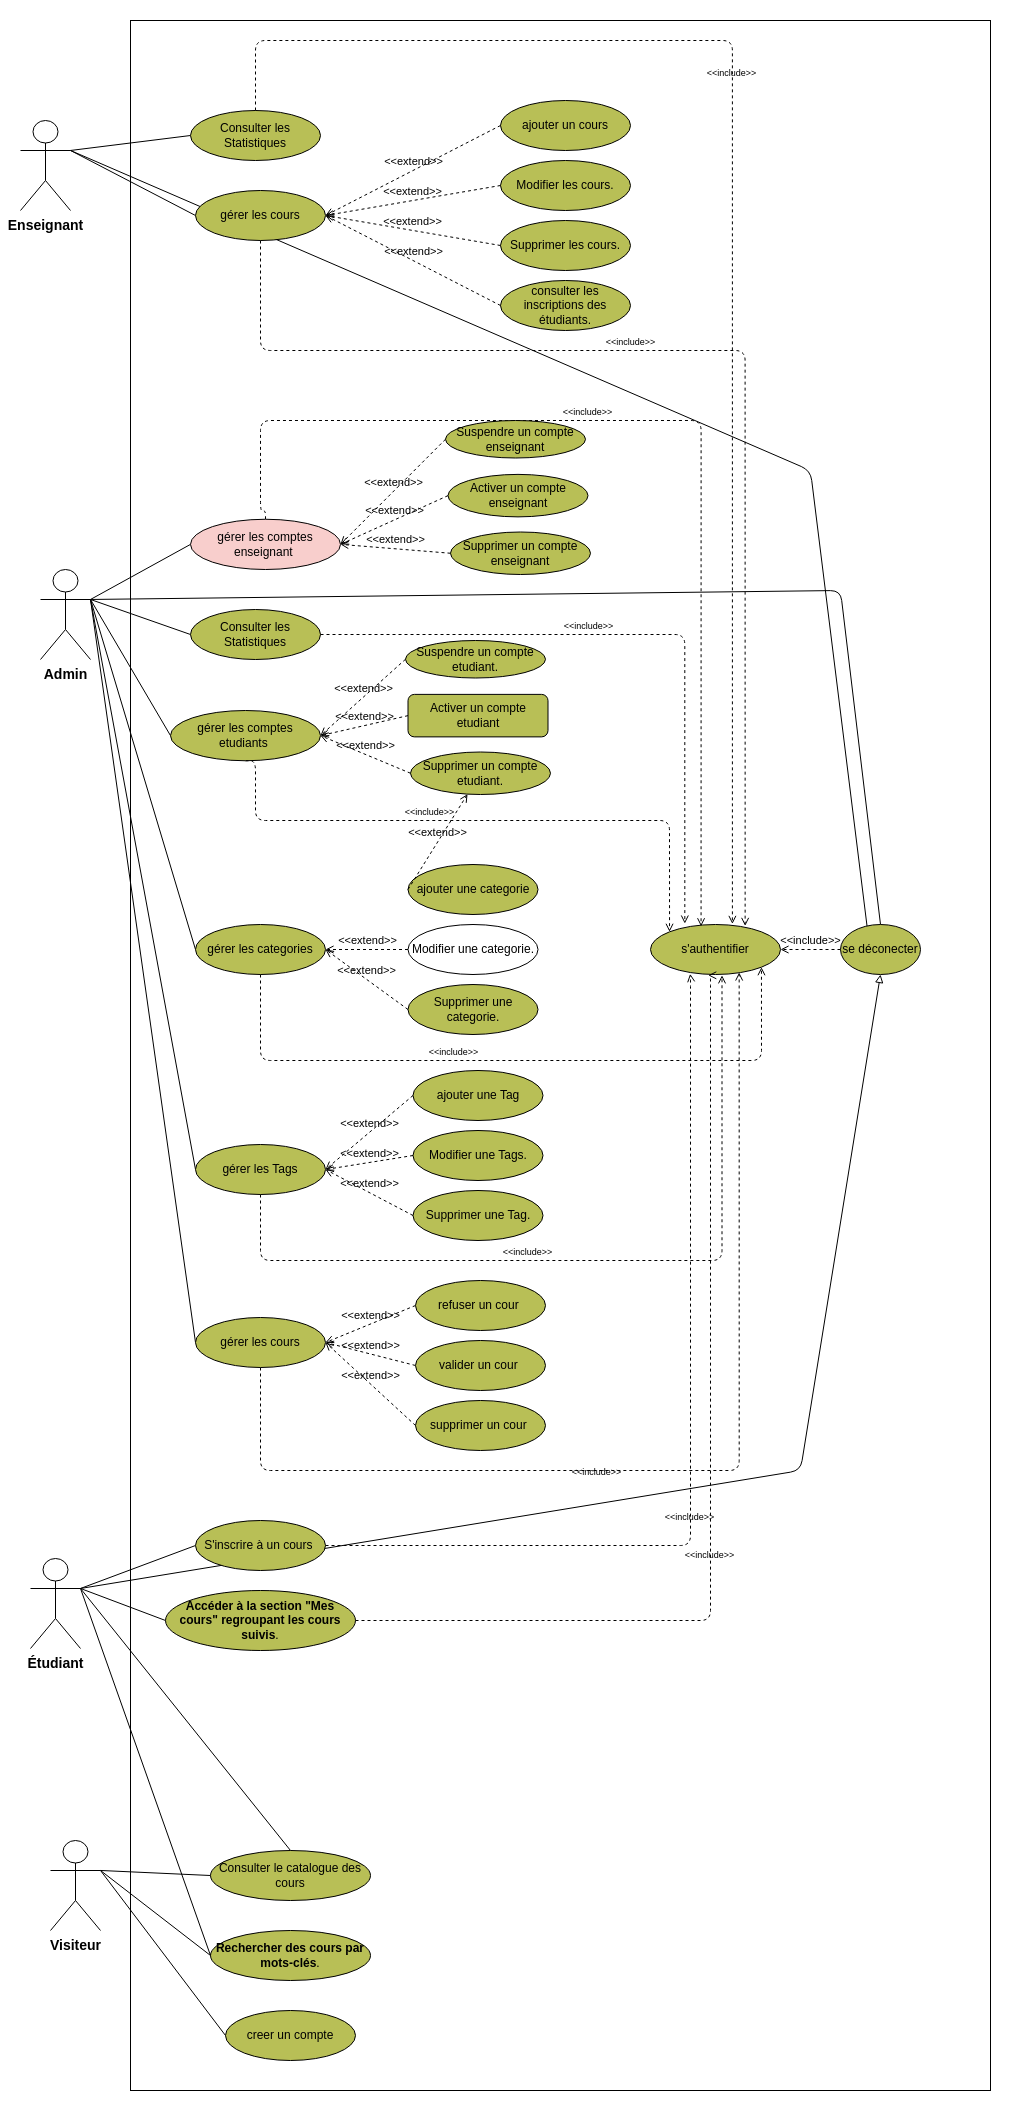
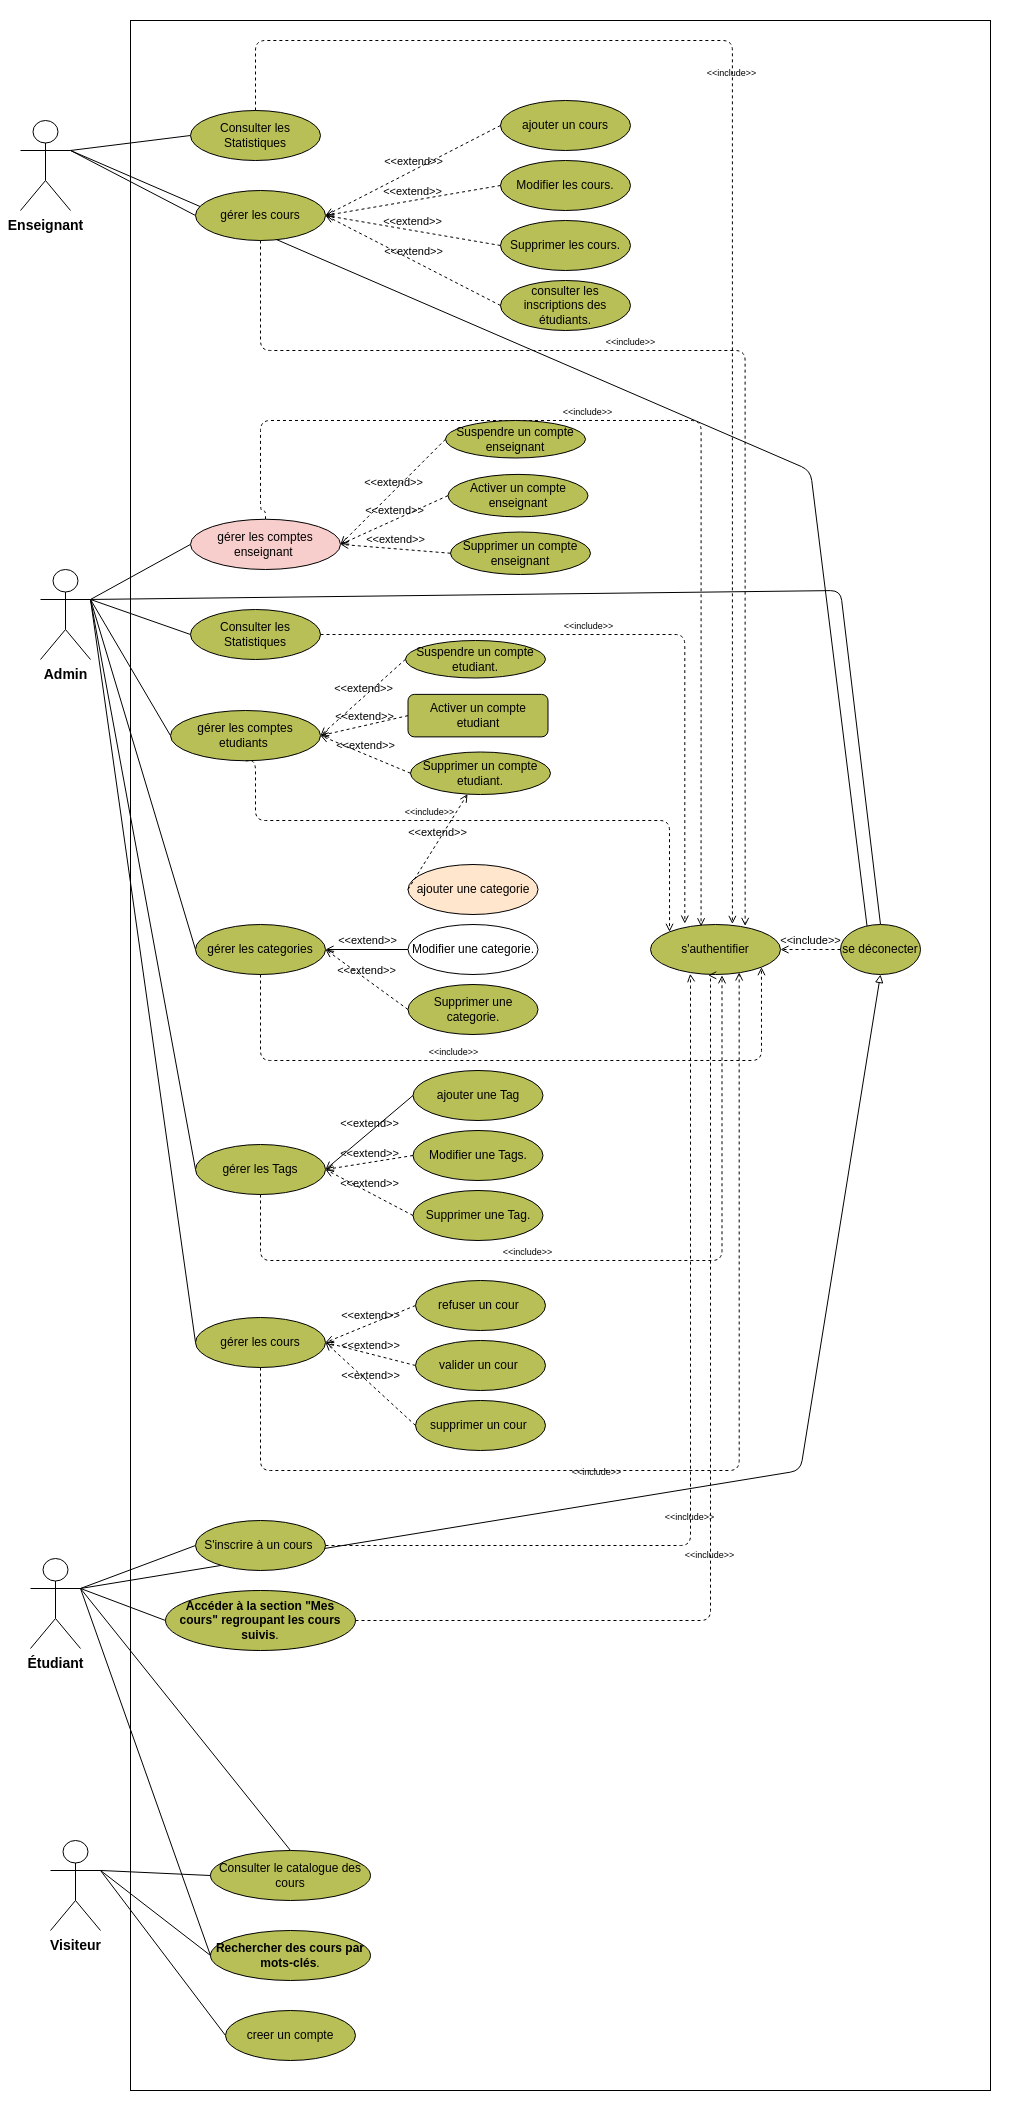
node "ajouter une categorie": fillcolor #b8bf56 -> #ffe6cc
edge "Modifier une categorie." -> "gérer les categories": style dashed -> solid
edge "ajouter une Tag" -> "gérer les Tags": style dashed -> solid
